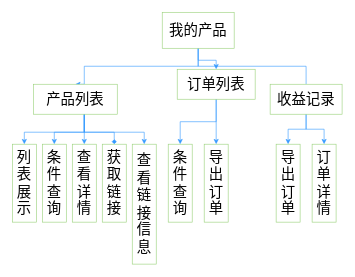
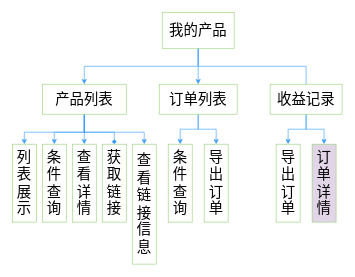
node "订单列表": moved (216, 84) -> (198, 99)
node "产品列表": moved (75, 99) -> (84, 99)
node "订单详情": fillcolor #ffffff -> #e1d5e7
